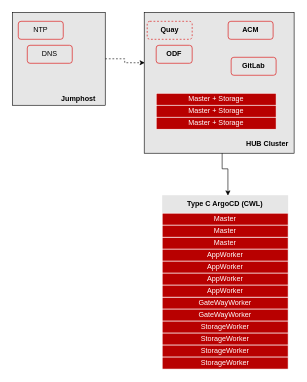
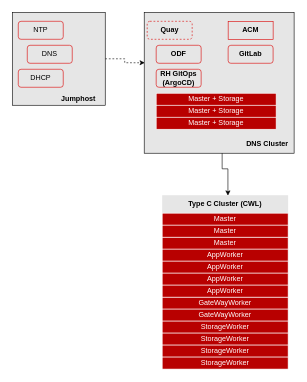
node "ACM": shape rounded rectangle -> rectangle
node "ODF": size 36x18 -> 45x18
node "GitLab": moved (254, 66) -> (251, 54)
node "DHCP": added
node "RH GitOps (ArgoCD)": added
node "HUB Cluster": label "HUB Cluster" -> "DNS Cluster"
node "Type C ArgoCD (CWL)": label "Type C ArgoCD (CWL)" -> "Type C Cluster (CWL)"
